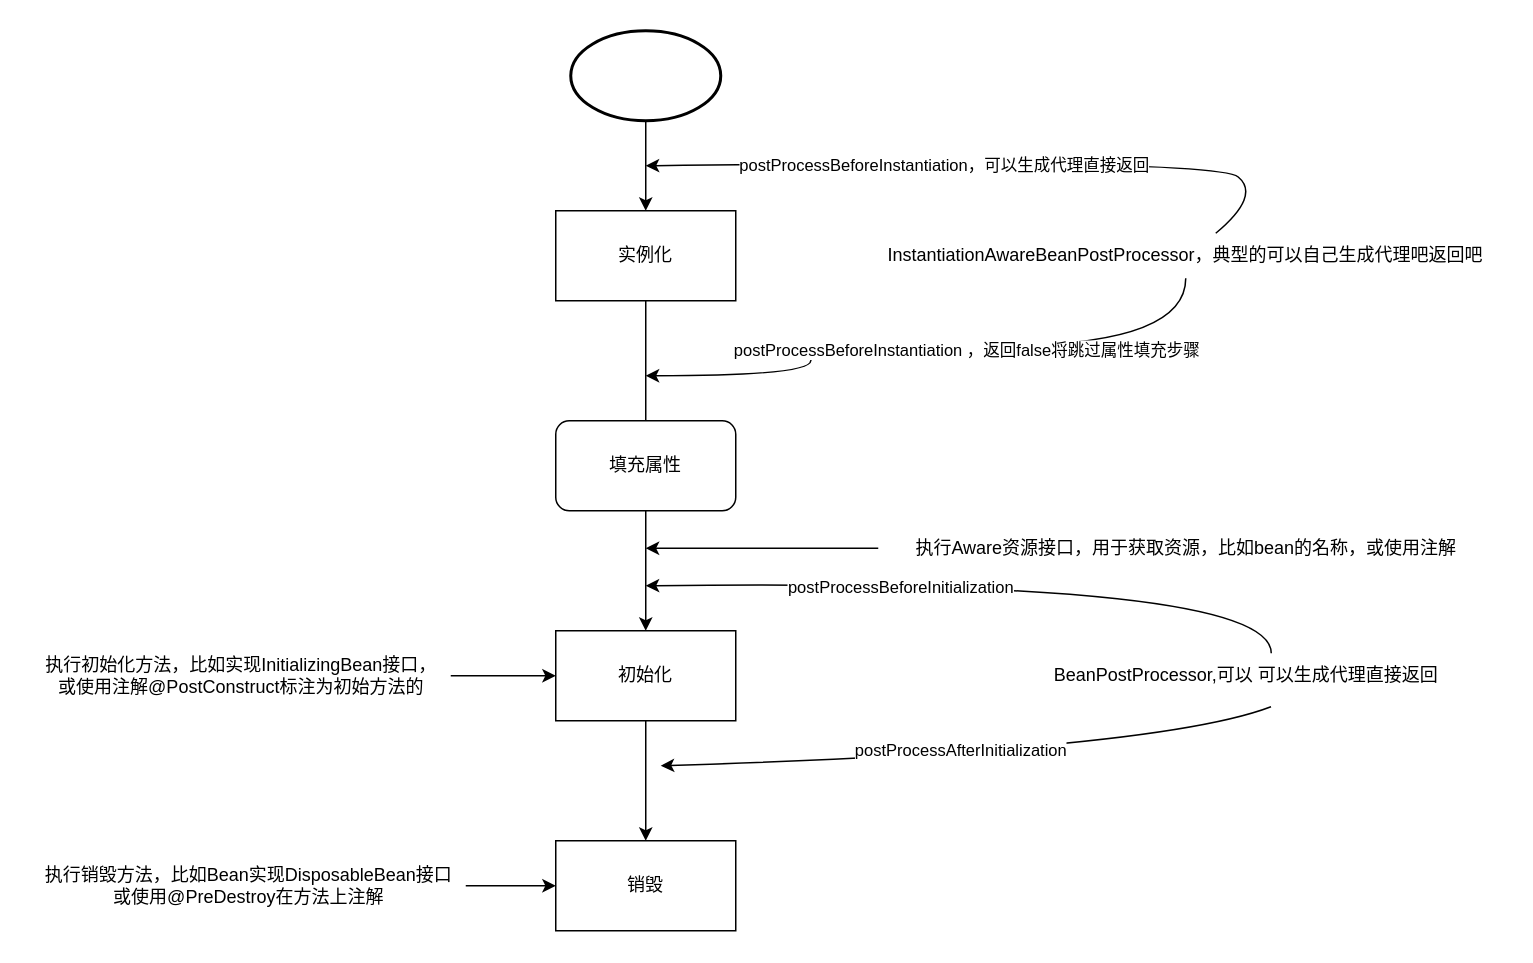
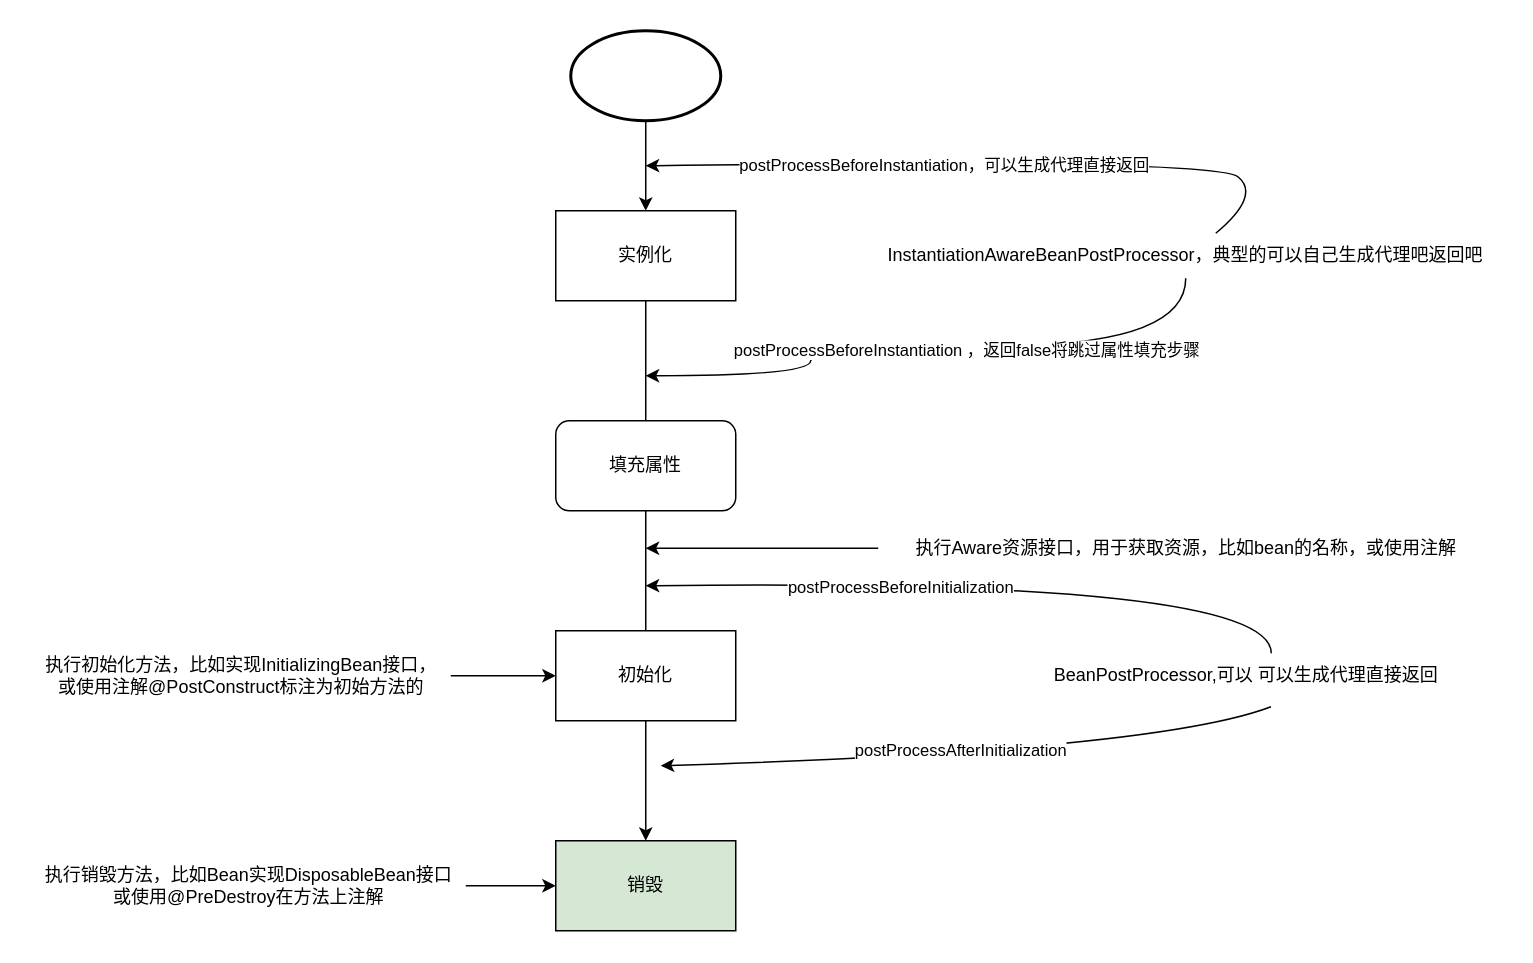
edge "填充属性" -> "初始化": arrowhead classic -> none
node "销毁": fillcolor #ffffff -> #d5e8d4
